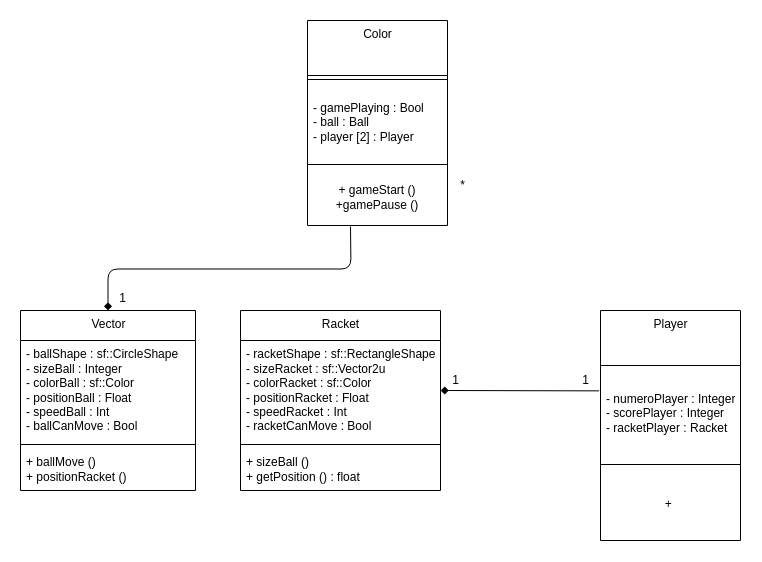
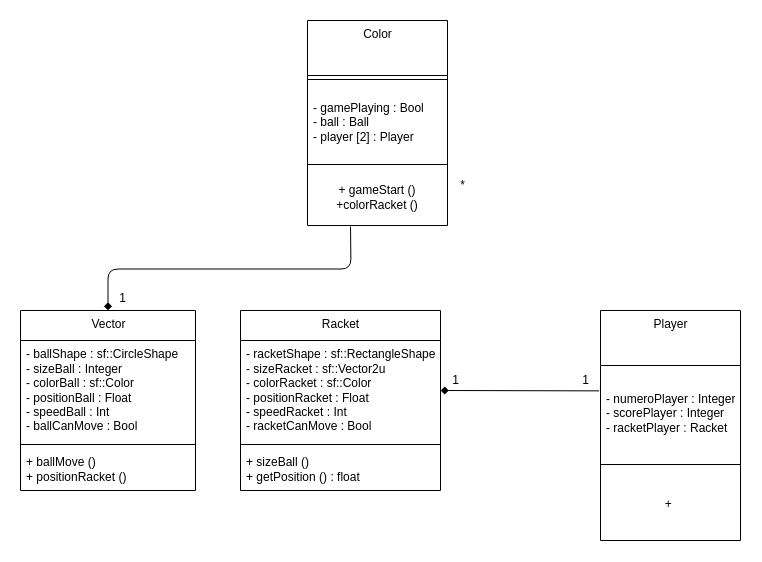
node "+ gameStart () +gamePause ()": label "+ gameStart () +gamePause ()" -> "+ gameStart () +colorRacket ()"
